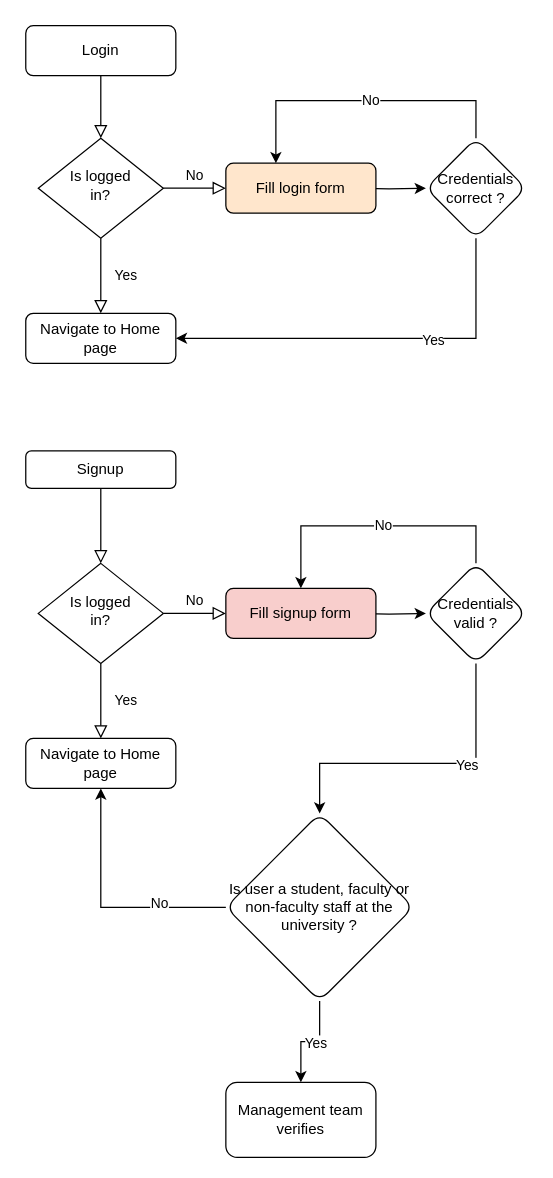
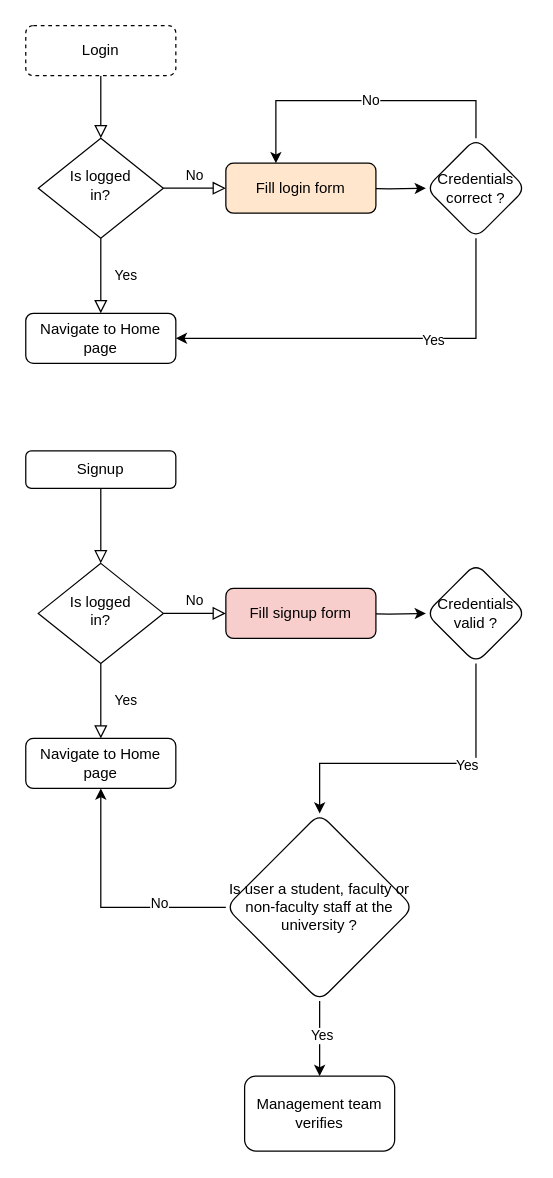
node "Login": style solid -> dashed
edge "Credentials valid ?" -> "Fill signup form": removed, label "No"
node "Management team verifies": moved (301, 1119) -> (319, 1113)
